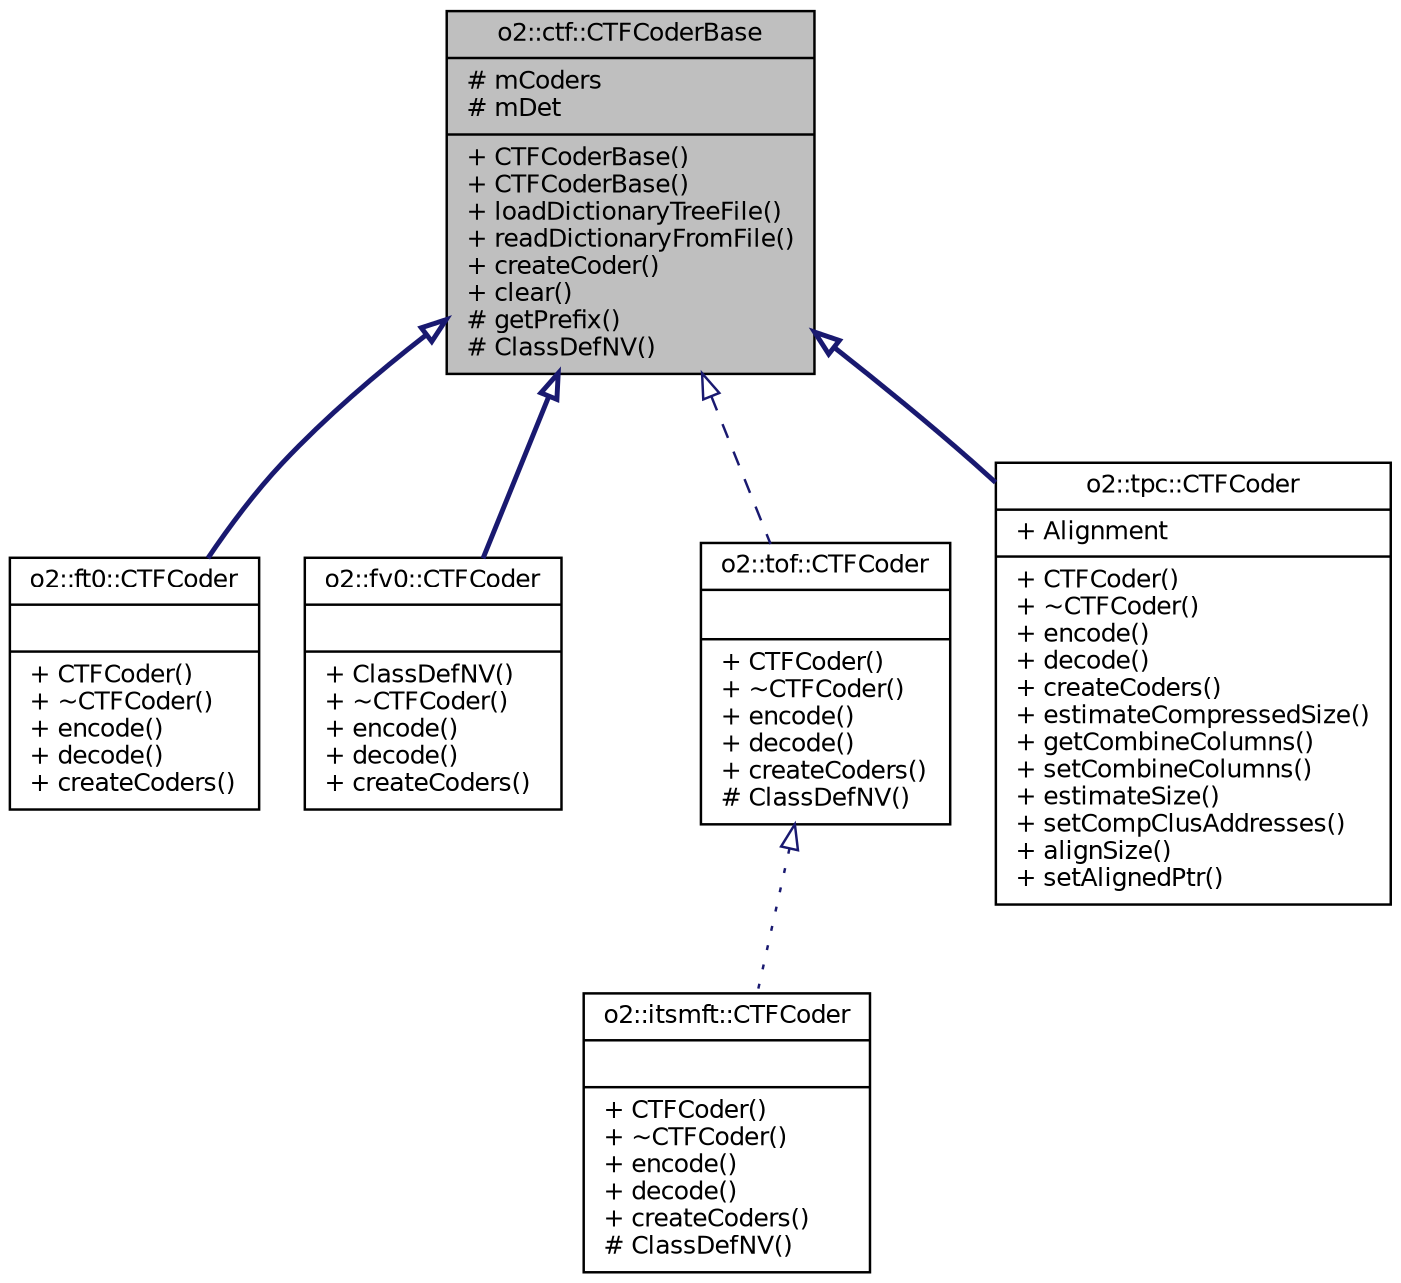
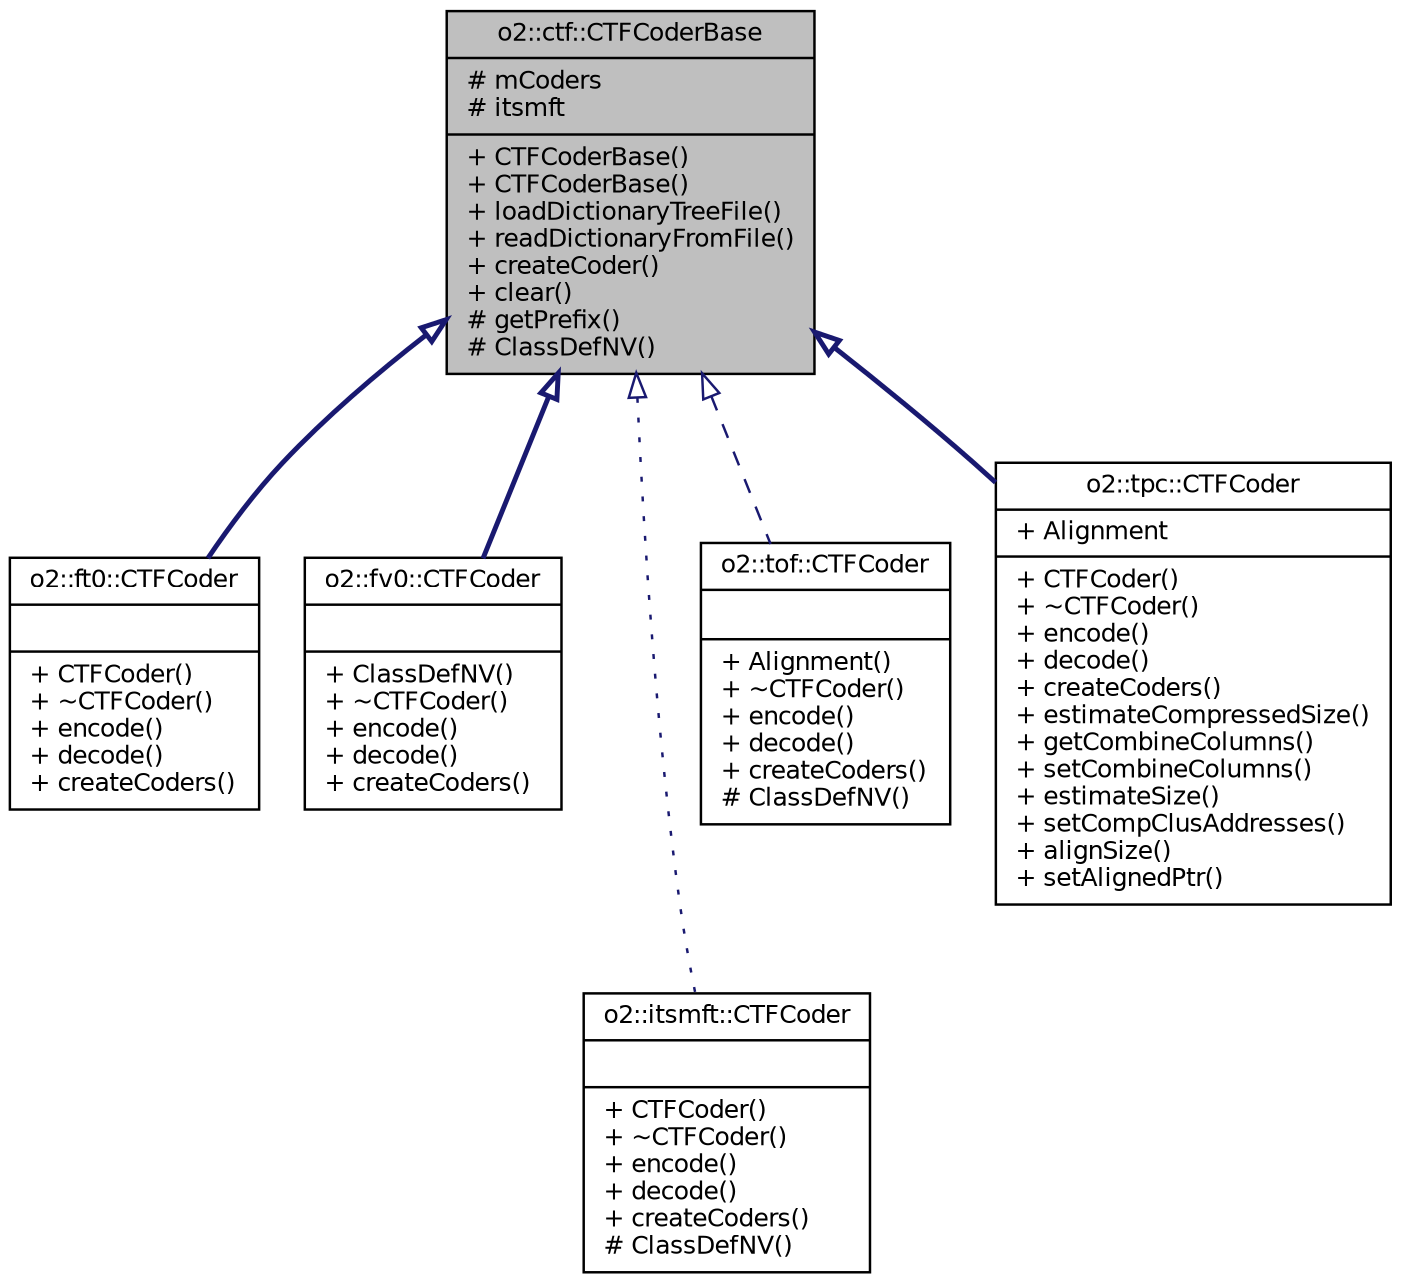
node "o2::ctf::CTFCoderBase": text "# mDet" -> "# itsmft"
node "o2::tof::CTFCoder": text "+ CTFCoder()" -> "+ Alignment()"
edge "o2::itsmft::CTFCoder" -> "o2::tof::CTFCoder": now "o2::itsmft::CTFCoder" -> "o2::ctf::CTFCoderBase"
